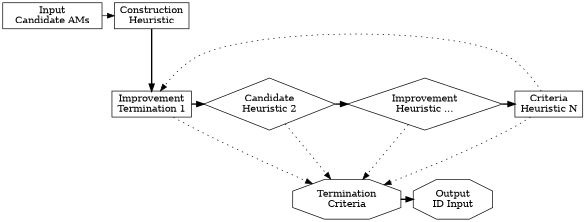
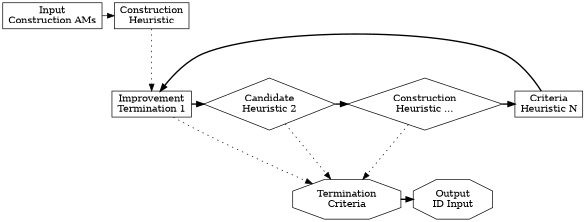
node "Input Candidate AMs": label "Input Candidate AMs" -> "Input Construction AMs"
edge "Criteria Heuristic N" -> "Improvement Termination 1": style dotted -> bold
edge "Construction Heuristic" -> "Improvement Termination 1": style bold -> dotted
node "Improvement Heuristic ...": label "Improvement Heuristic ..." -> "Construction Heuristic ..."
edge "Criteria Heuristic N" -> "Termination Criteria": removed
